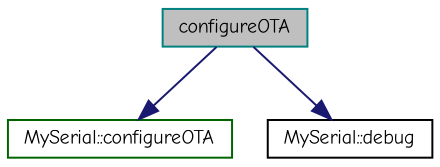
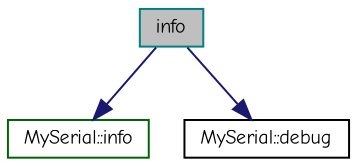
node "configureOTA": label "configureOTA" -> "info"
node "MySerial::configureOTA": label "MySerial::configureOTA" -> "MySerial::info"
